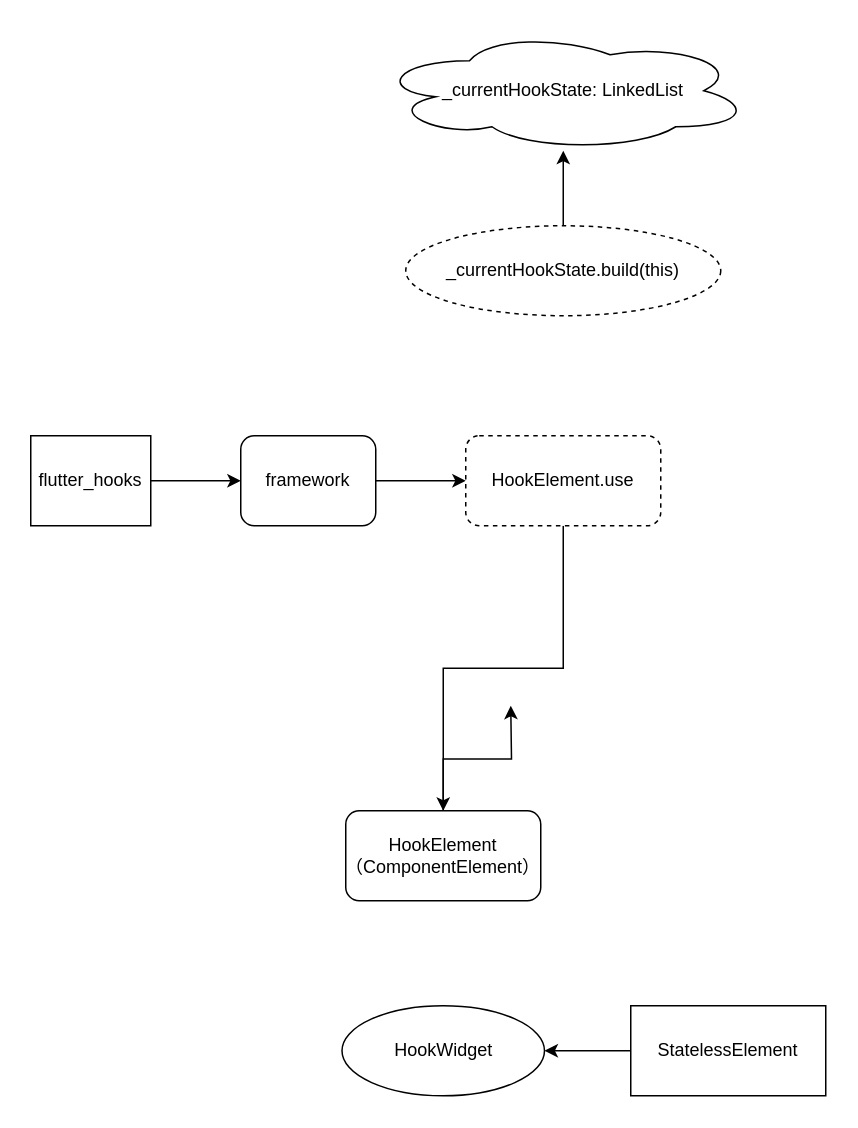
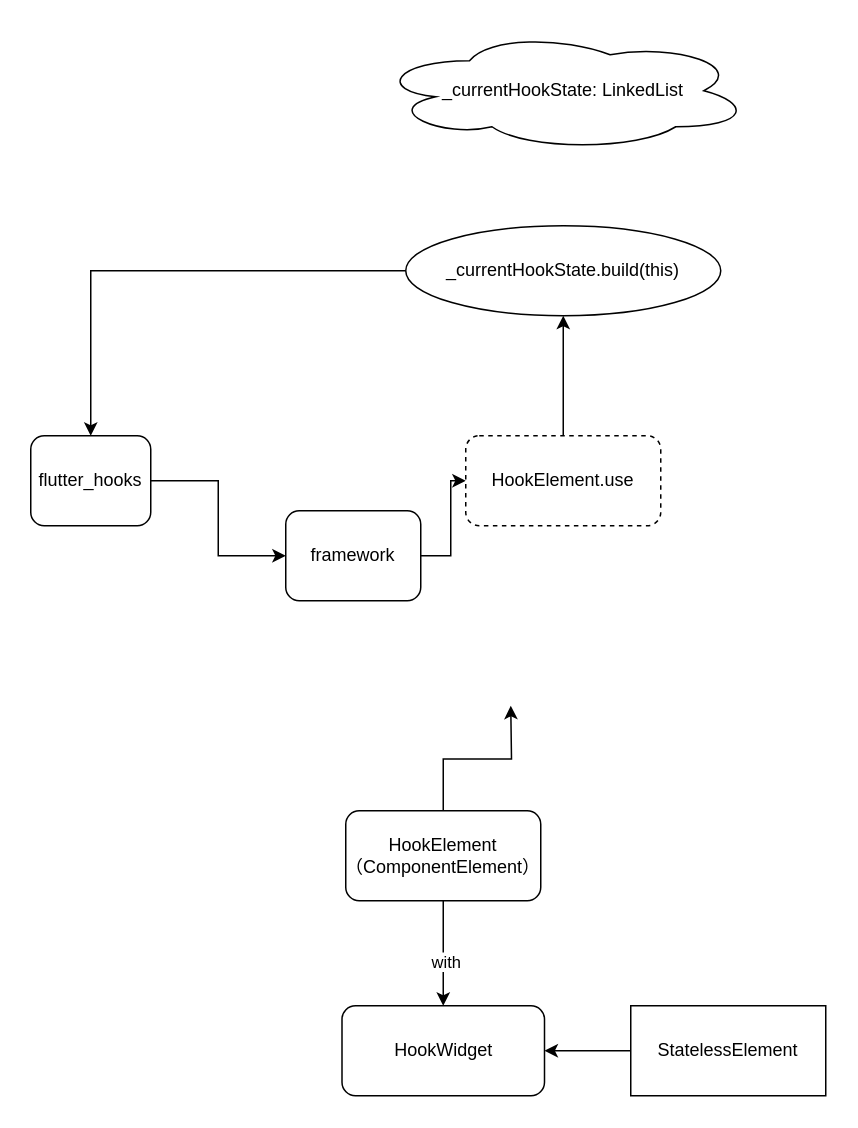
edge "_currentHookState.build(this)" -> "_currentHookState: LinkedList": now "_currentHookState.build(this)" -> "flutter_hooks"
node "_currentHookState.build(this)": style dashed -> solid
node "flutter_hooks": shape rectangle -> rounded rectangle
node "framework": moved (308, 481) -> (353, 556)
edge "HookElement.use" -> "HookElement （ComponentElement）": now "HookElement.use" -> "_currentHookState.build(this)"
edge "HookElement （ComponentElement）" -> "HookWidget": added, label "with"
node "HookWidget": shape ellipse -> rounded rectangle
